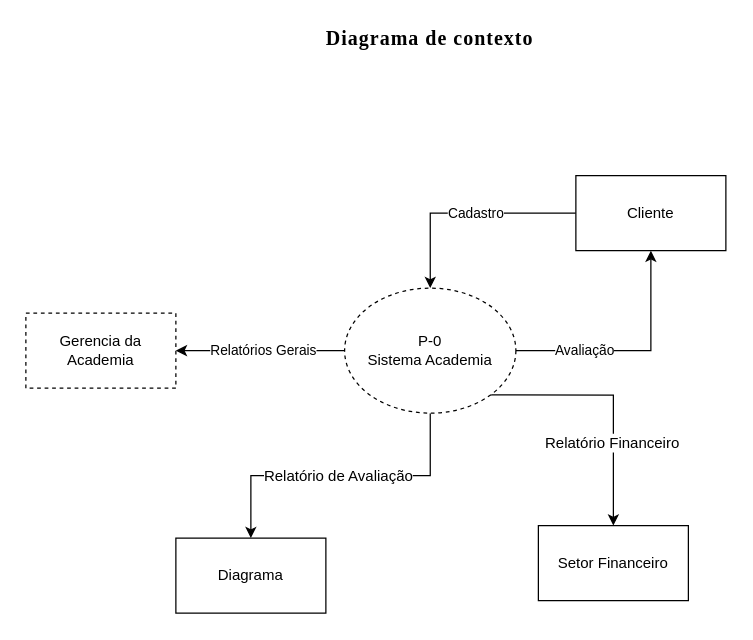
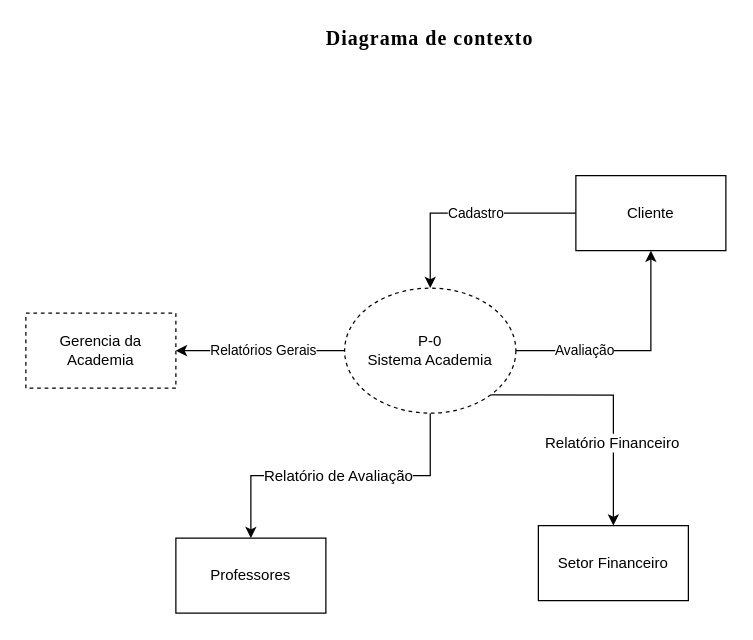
node "Diagrama": label "Diagrama" -> "Professores"
